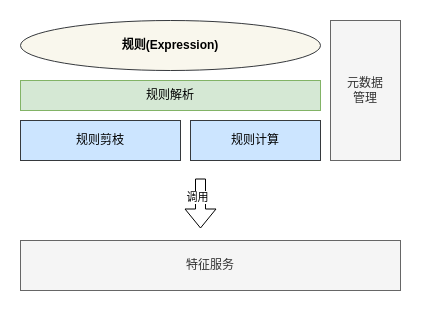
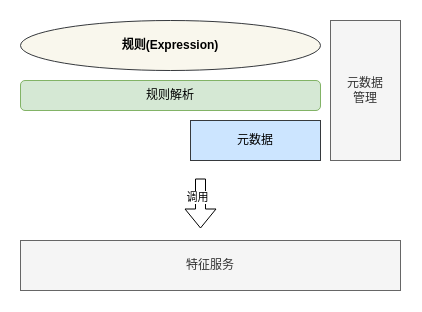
node "规则解析": shape rectangle -> rounded rectangle
node "规则剪枝": removed
node "规则计算": label "规则计算" -> "元数据"
